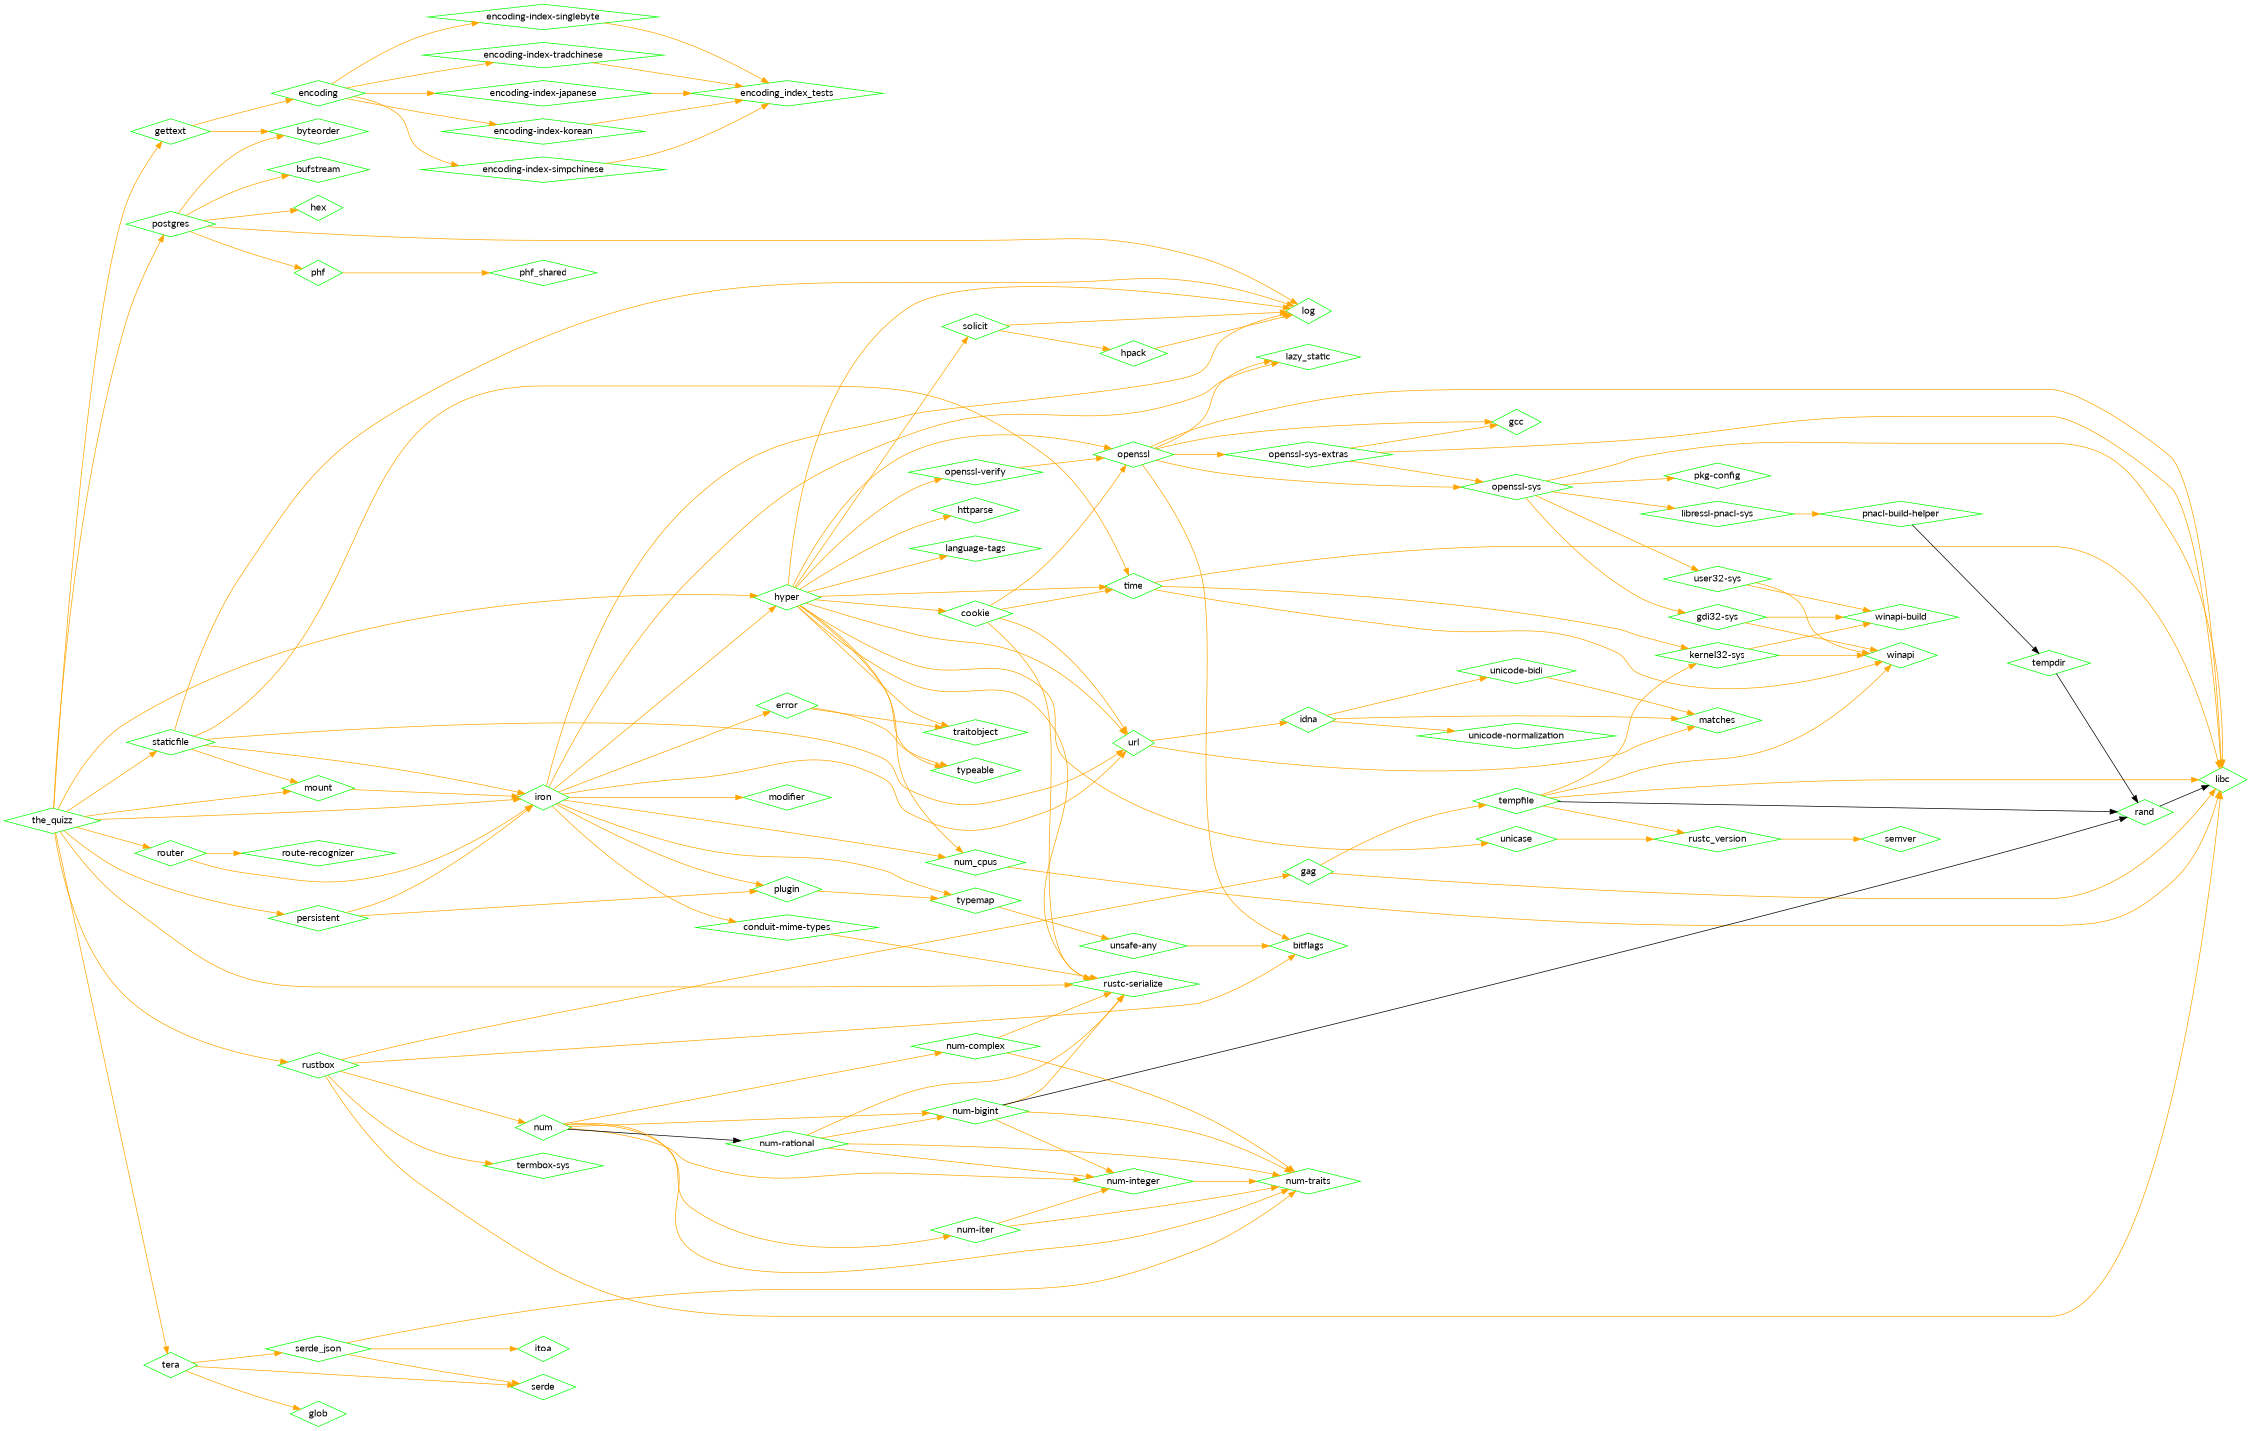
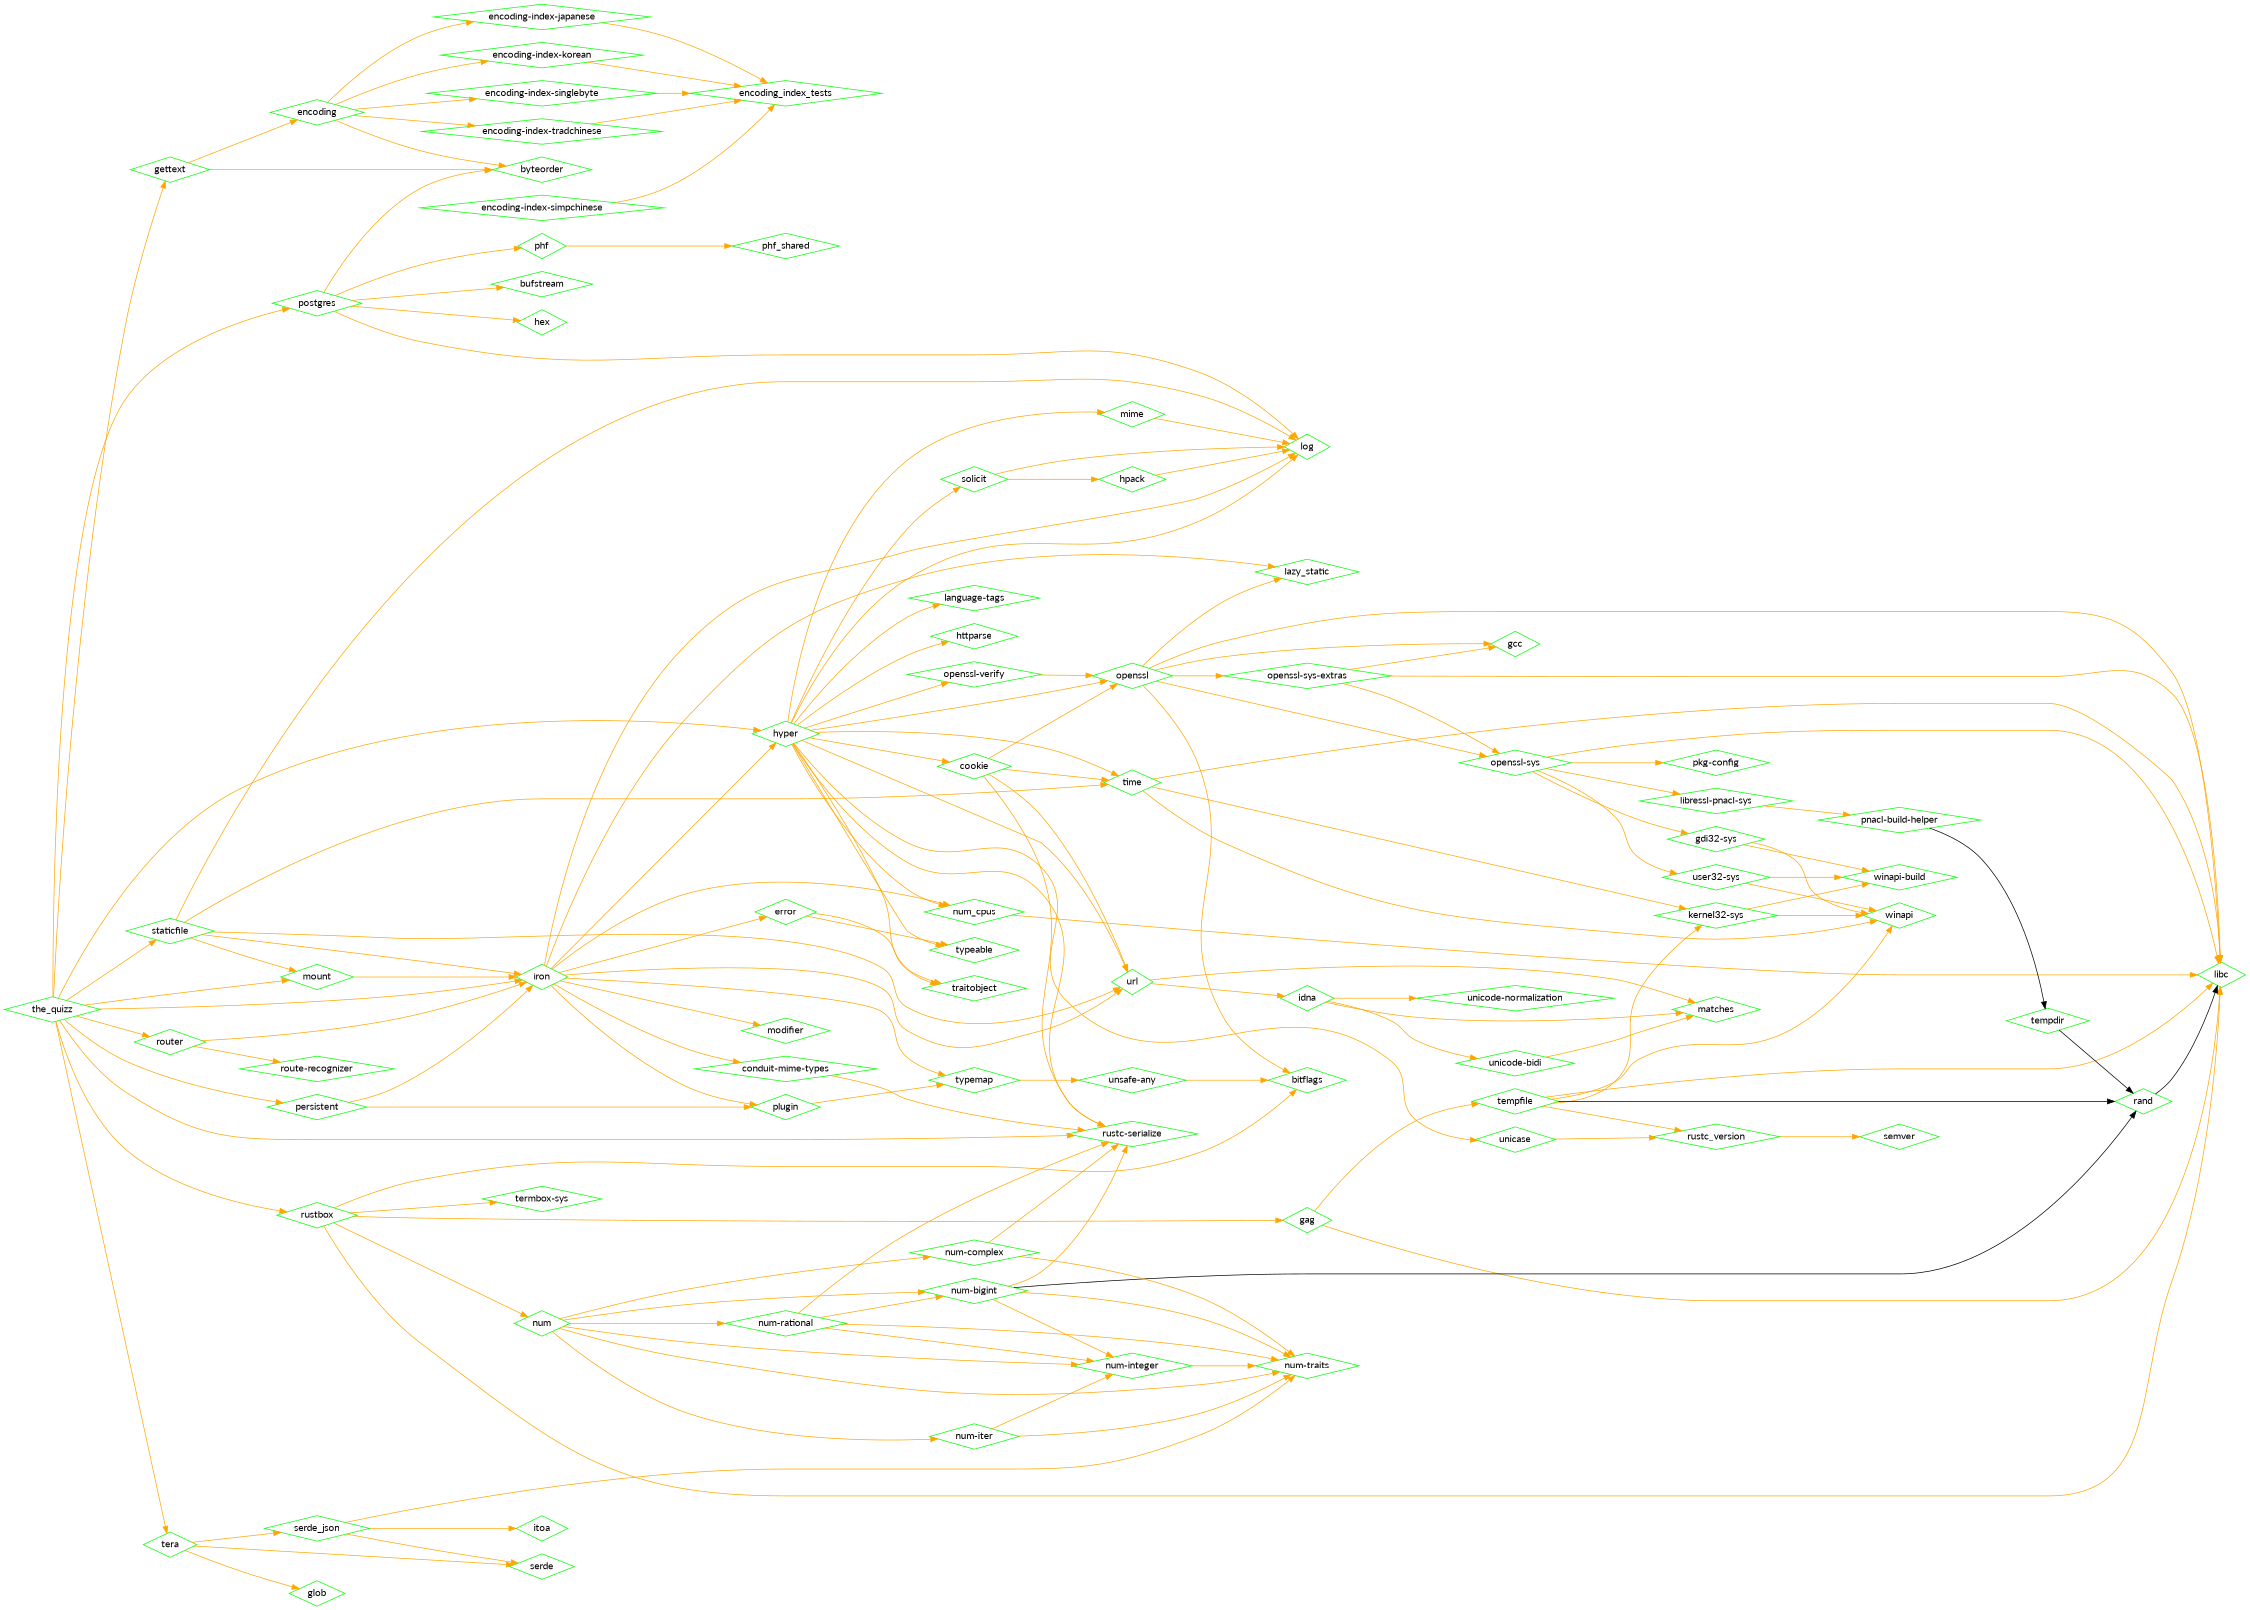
edge "encoding" -> "encoding-index-simpchinese": now "encoding" -> "byteorder"
node "mime": added
edge "num" -> "num-rational": color black -> orange
